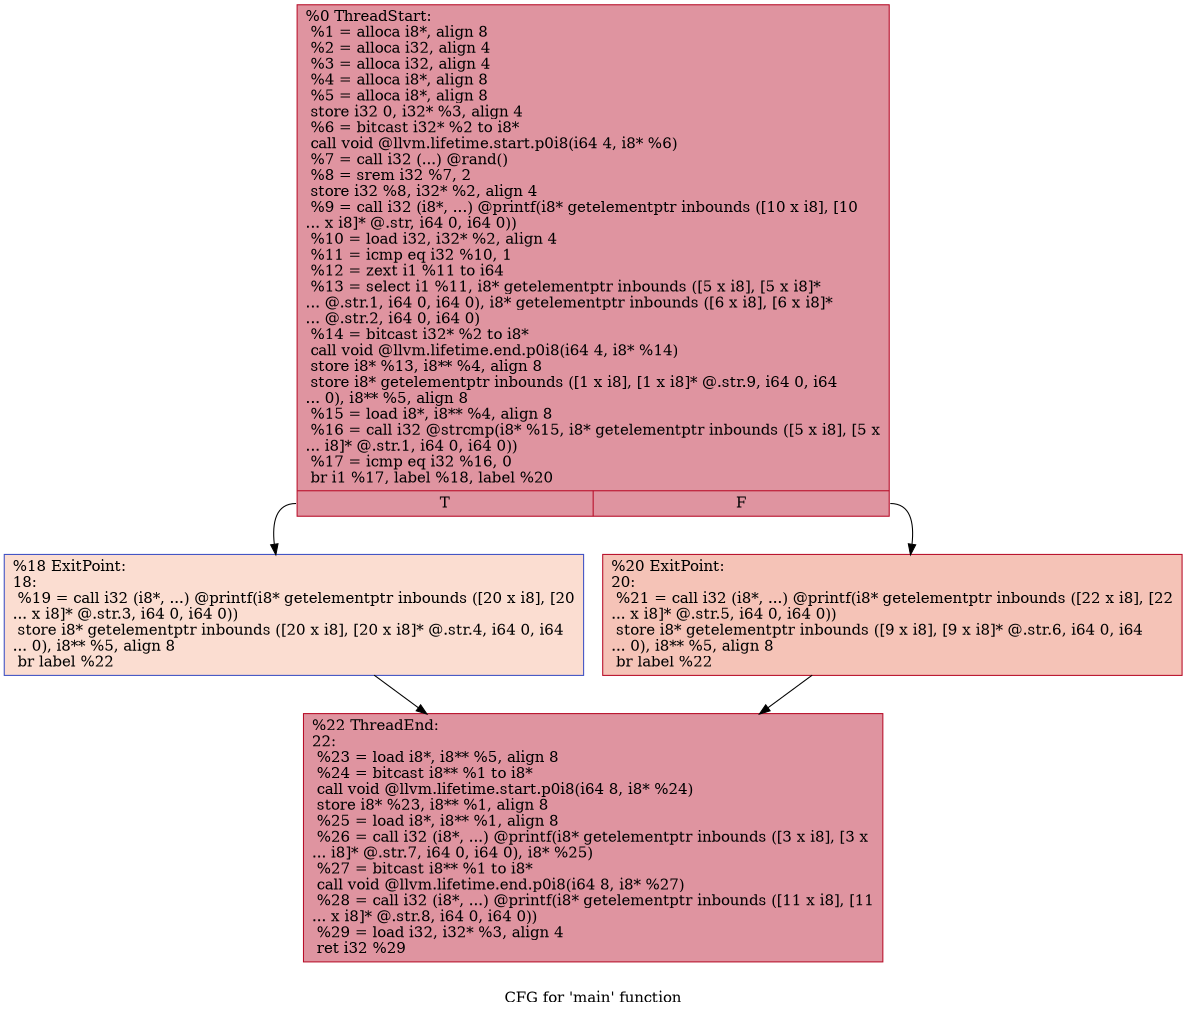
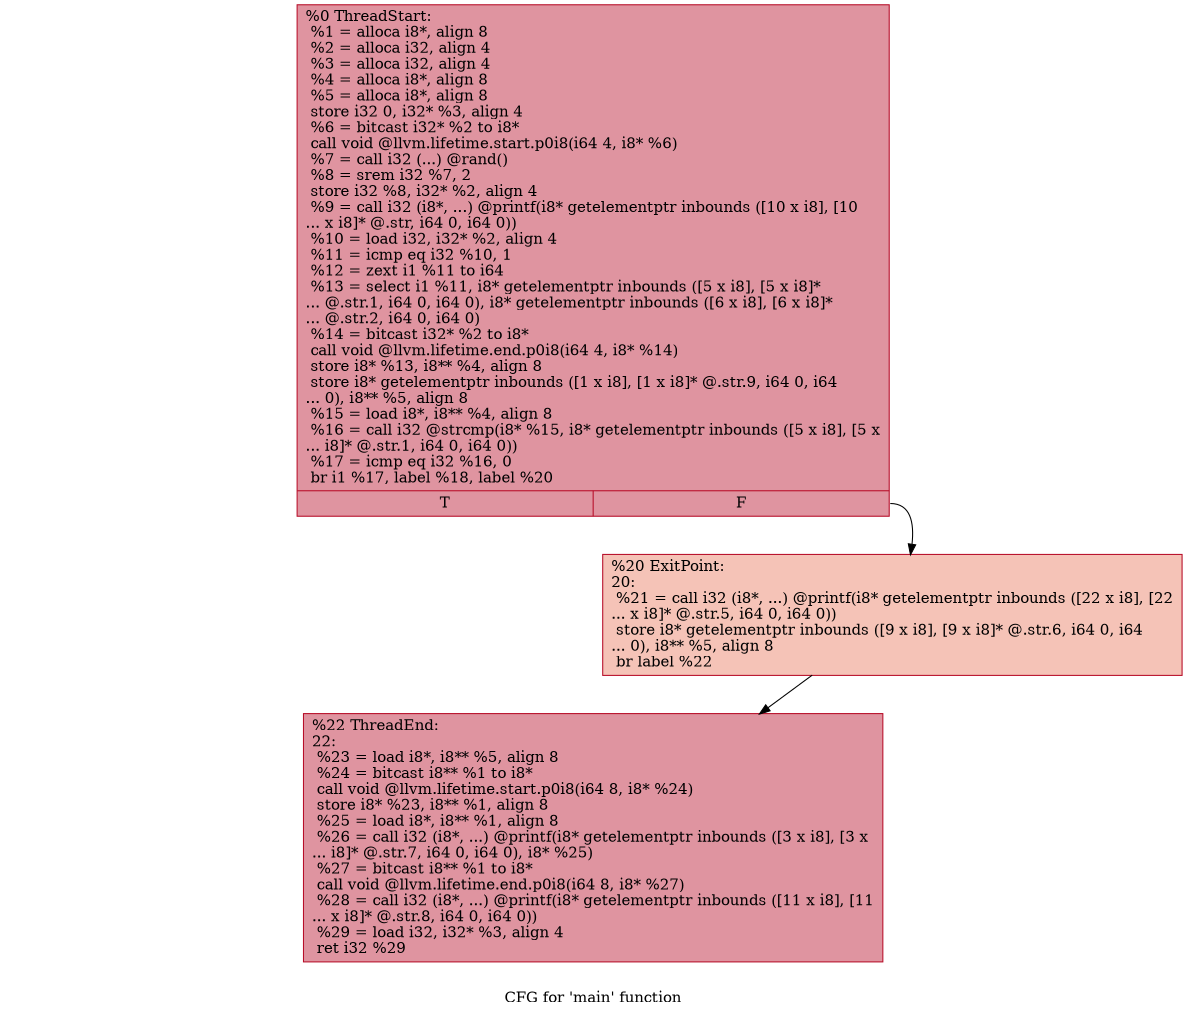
node "%18 ExitPoint:": removed
